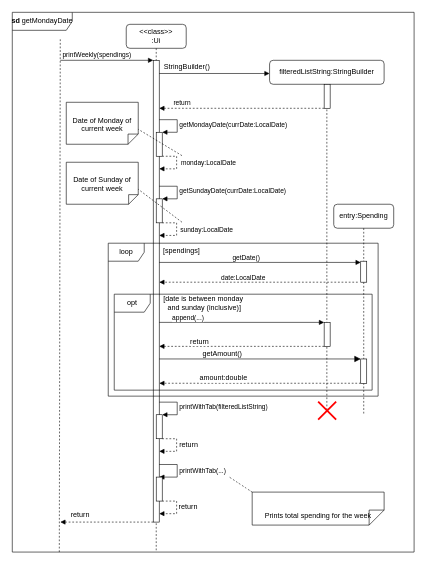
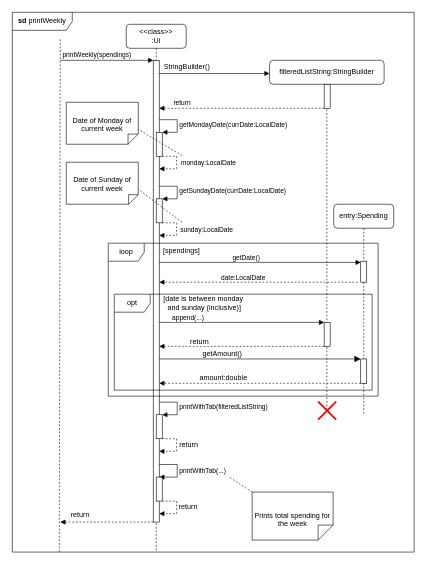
node "sd getMondayDate": label "sd getMondayDate" -> "sd printWeekly"
node "Prints total spending for the week": size 132x33 -> 81x48
